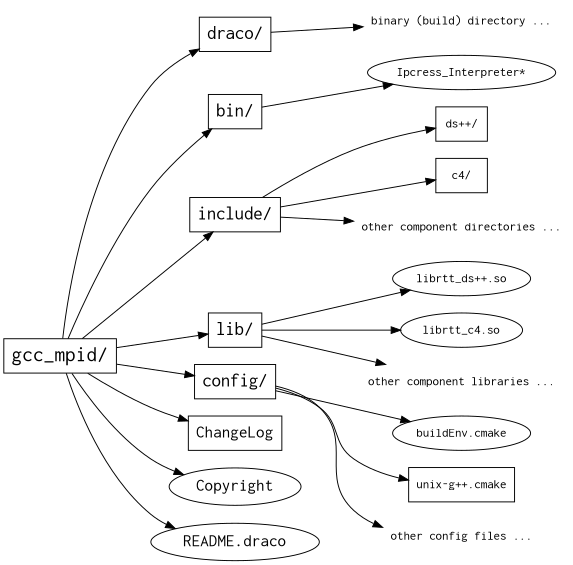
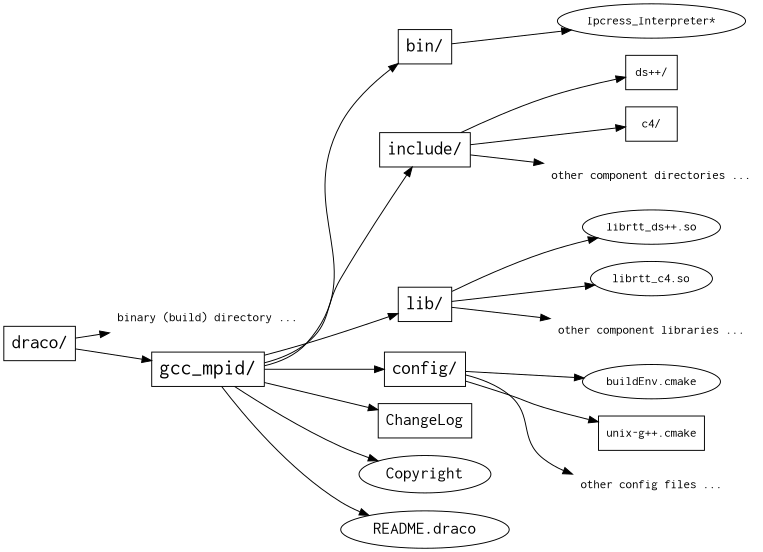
edge "gcc_mpid/" -> "draco/": reversed
